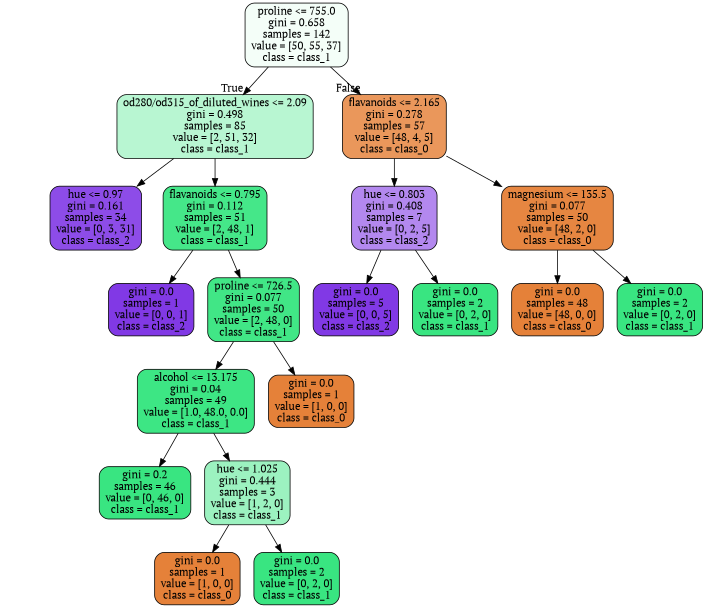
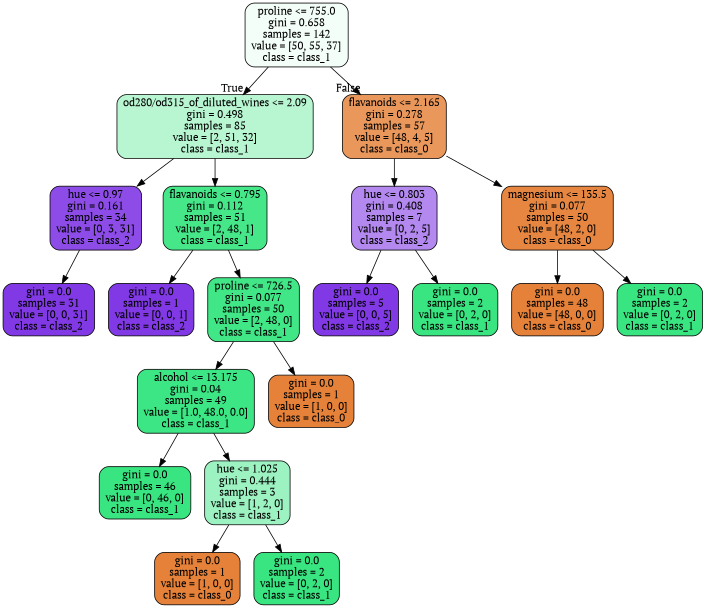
node "gini = 0.0 samples = 31 value = [0, 0, 31] class = class_2": added
node "gini = 0.2 samples = 46 value = [0, 46, 0] class = class_1": label "gini = 0.2 samples = 46 value = [0, 46, 0] class = class_1" -> "gini = 0.0 samples = 46 value = [0, 46, 0] class = class_1"
